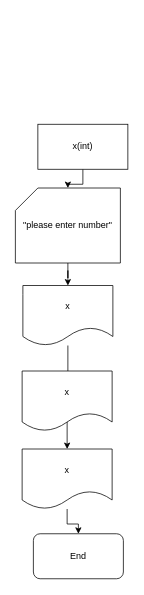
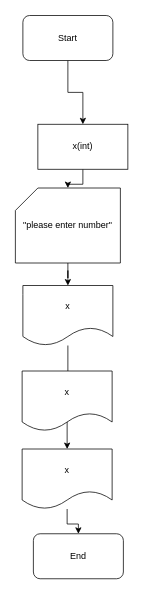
node "Start": added
edge "Start" -> "x(int)": added
